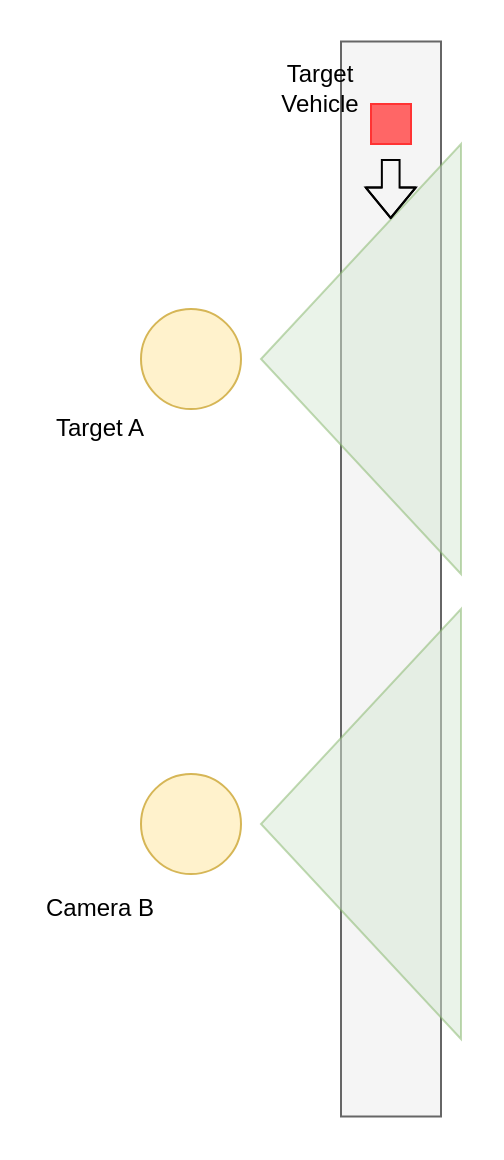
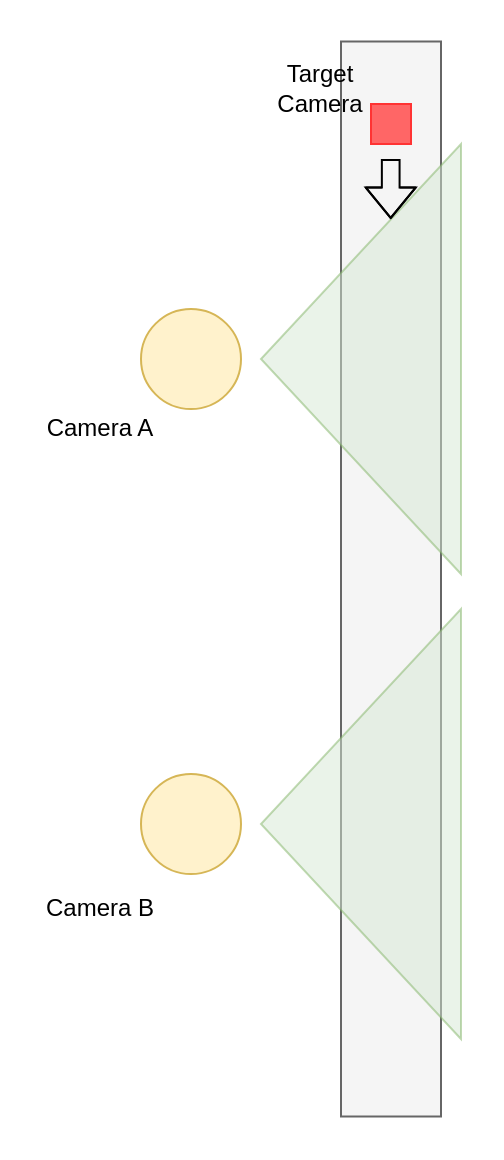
node "Target Vehicle": label "Target Vehicle" -> "Target Camera"
node "Target A": label "Target A" -> "Camera A"
